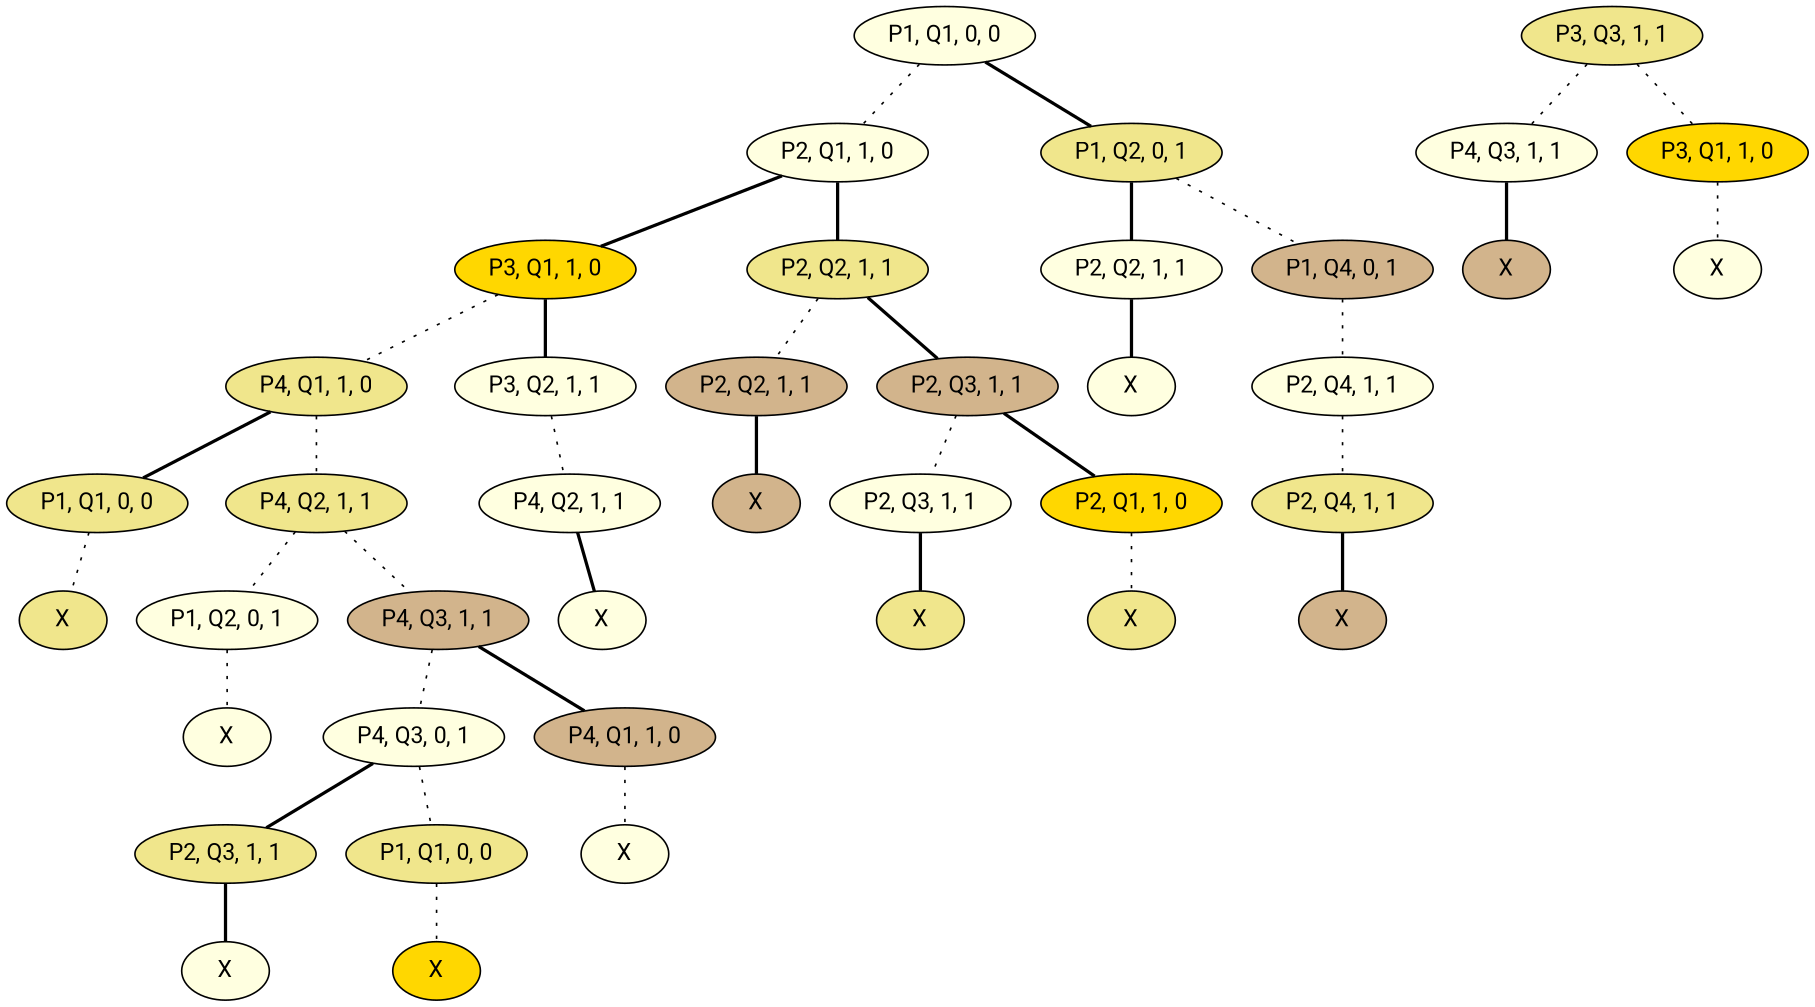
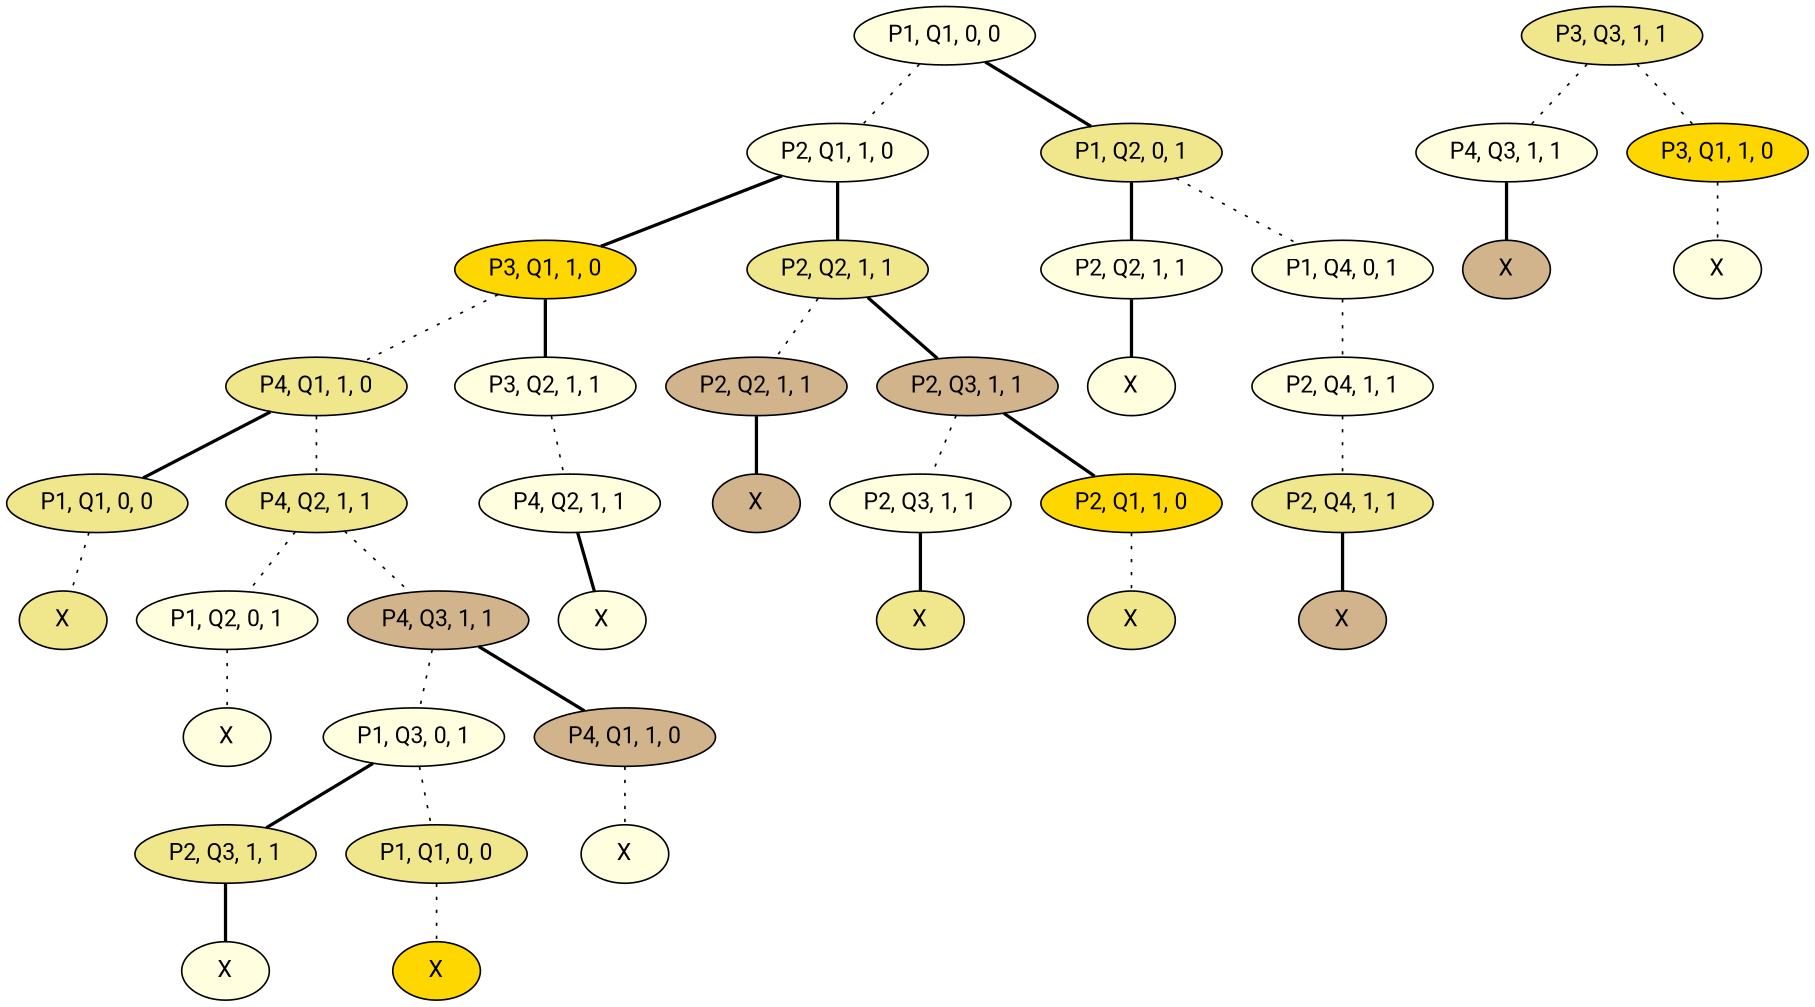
node "P1, Q4, 0, 1": fillcolor tan -> lightyellow
node "P4, Q3, 0, 1": label "P4, Q3, 0, 1" -> "P1, Q3, 0, 1"
